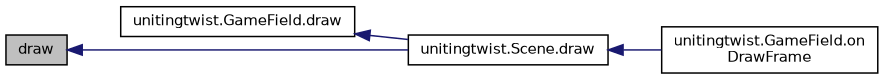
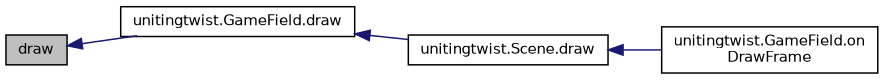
edge "unitingtwist.Scene.draw" -> "draw": now "unitingtwist.GameField.draw" -> "draw"
